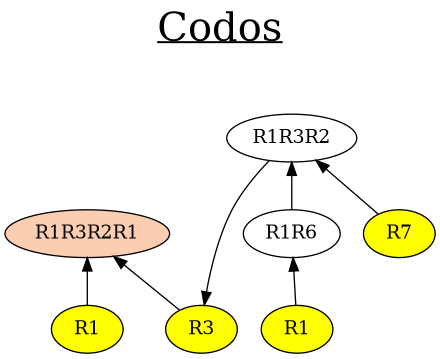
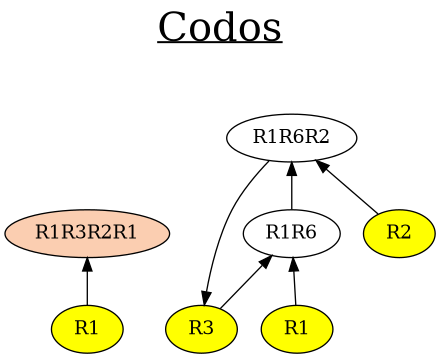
node "R1R3R2": label "R1R3R2" -> "R1R6R2"
node "R7": label "R7" -> "R2"
edge "R3" -> "R1R3R2R1": now "R3" -> "R1R6"
